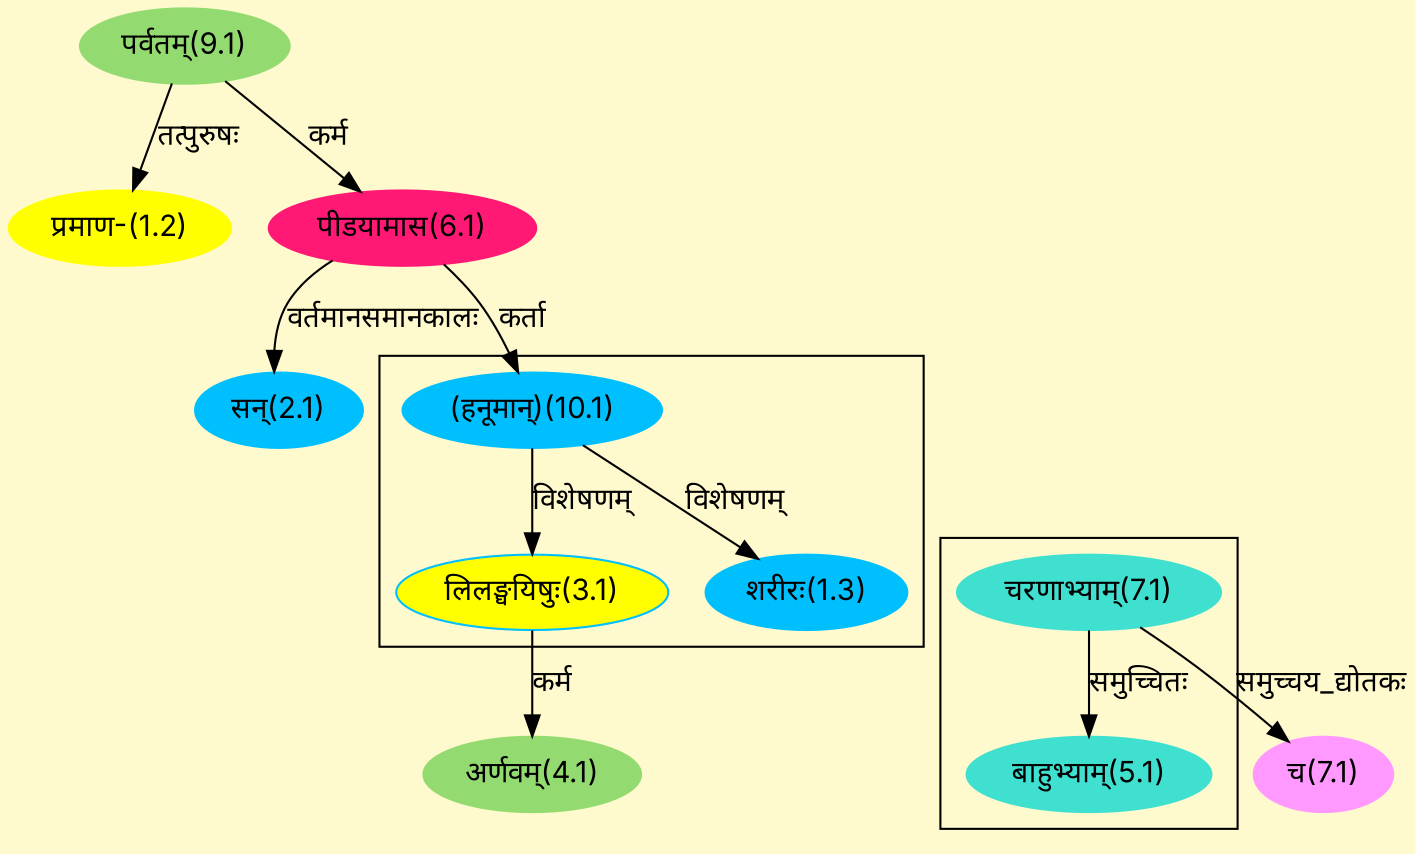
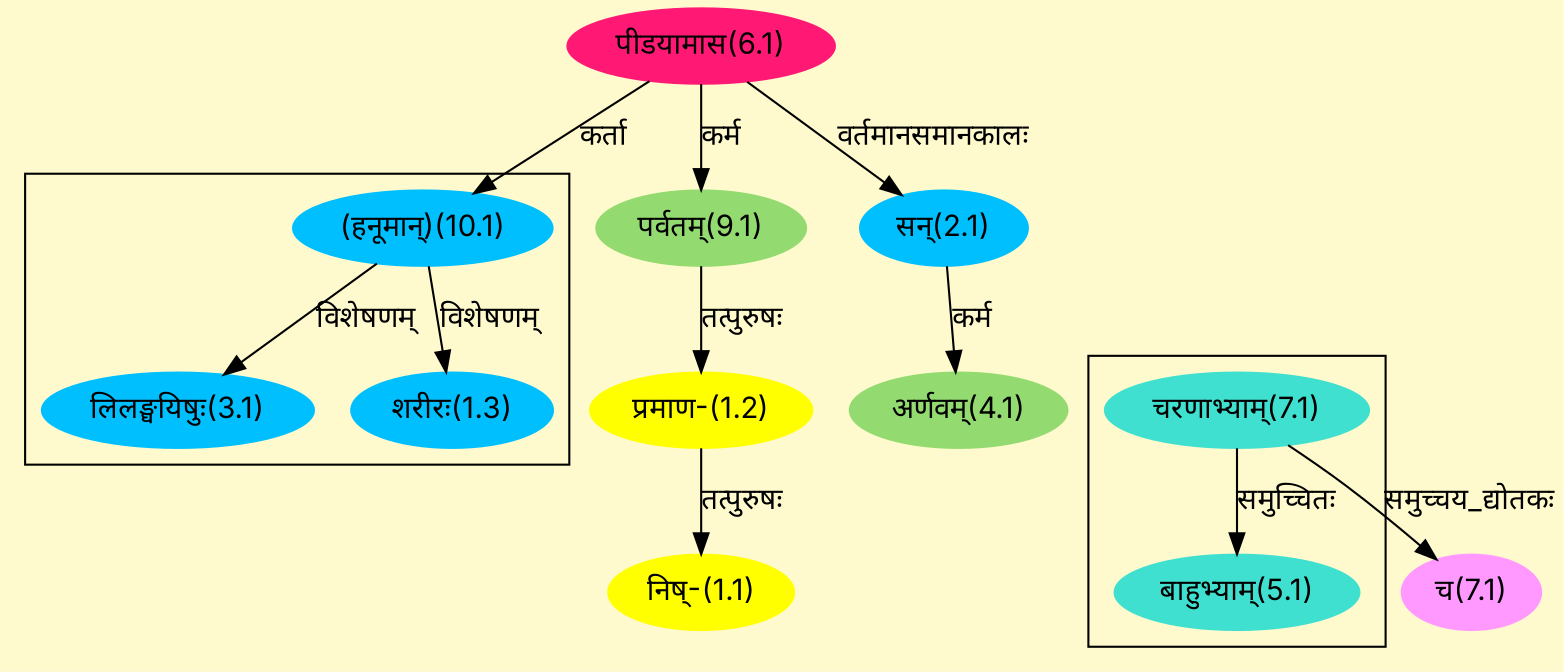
edge "पर्वतम्(9.1)" -> "पीडयामास(6.1)": reversed
node "लिलङ्घयिषुः(3.1)": fillcolor #ffff00 -> #00bfff
node "निष्-(1.1)": added
edge "लिलङ्घयिषुः(3.1)" -> "अर्णवम्(4.1)": now "सन्(2.1)" -> "अर्णवम्(4.1)"
